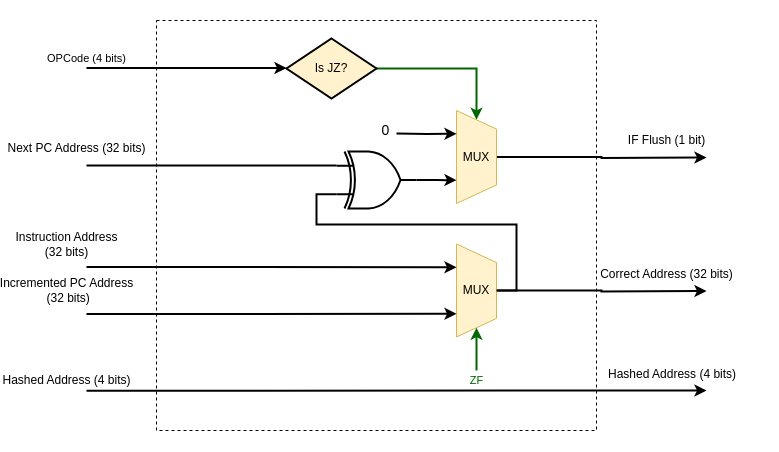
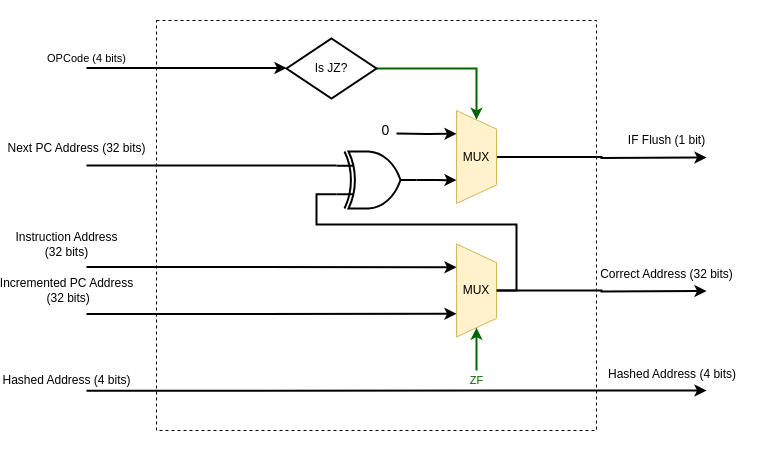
node "Is JZ?": fillcolor #fff2cc -> #ffffff
